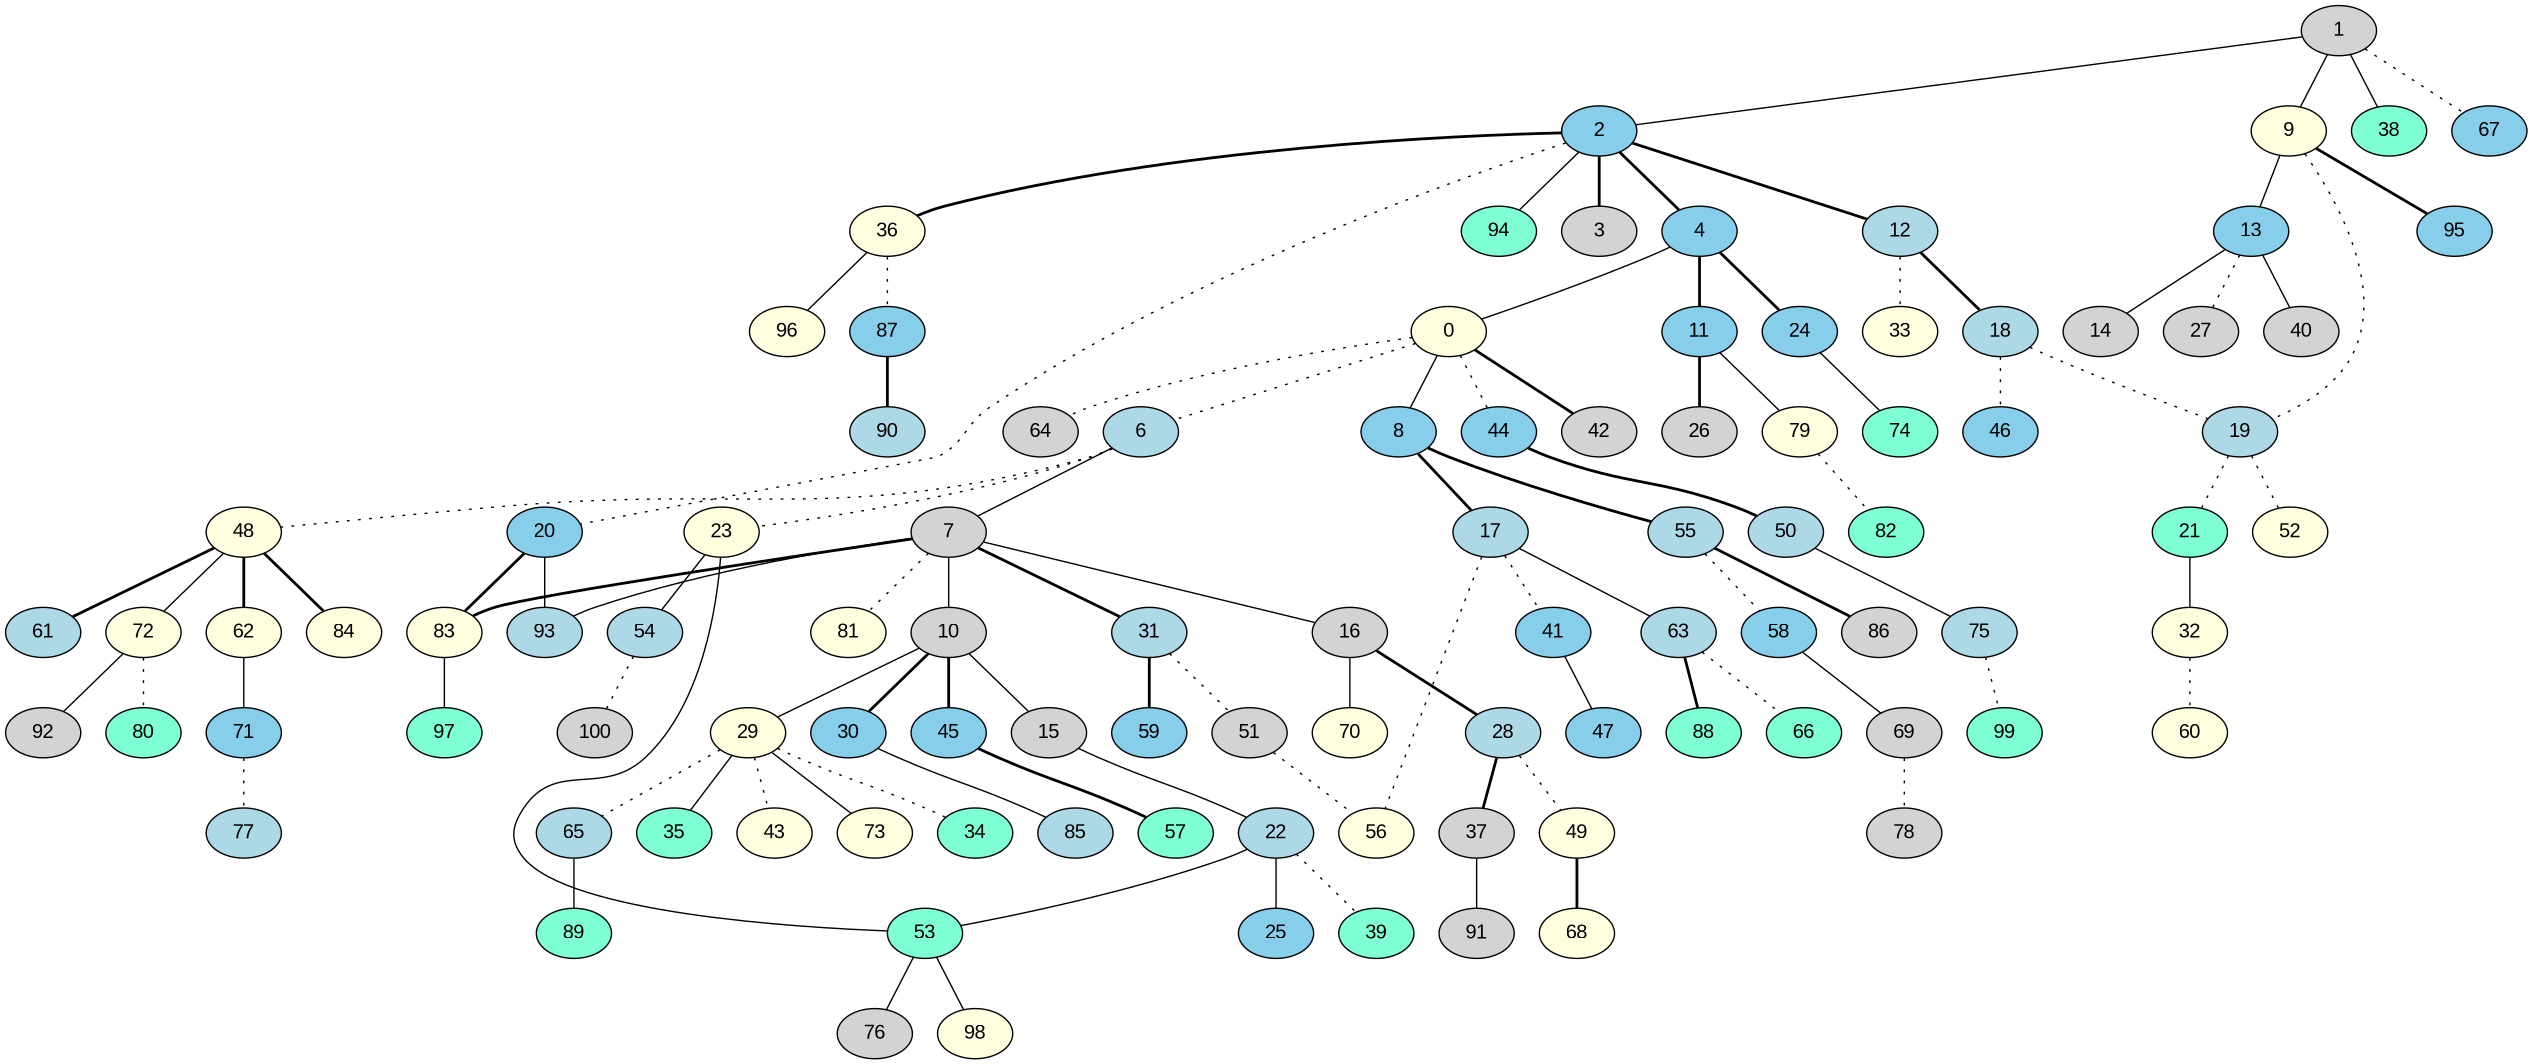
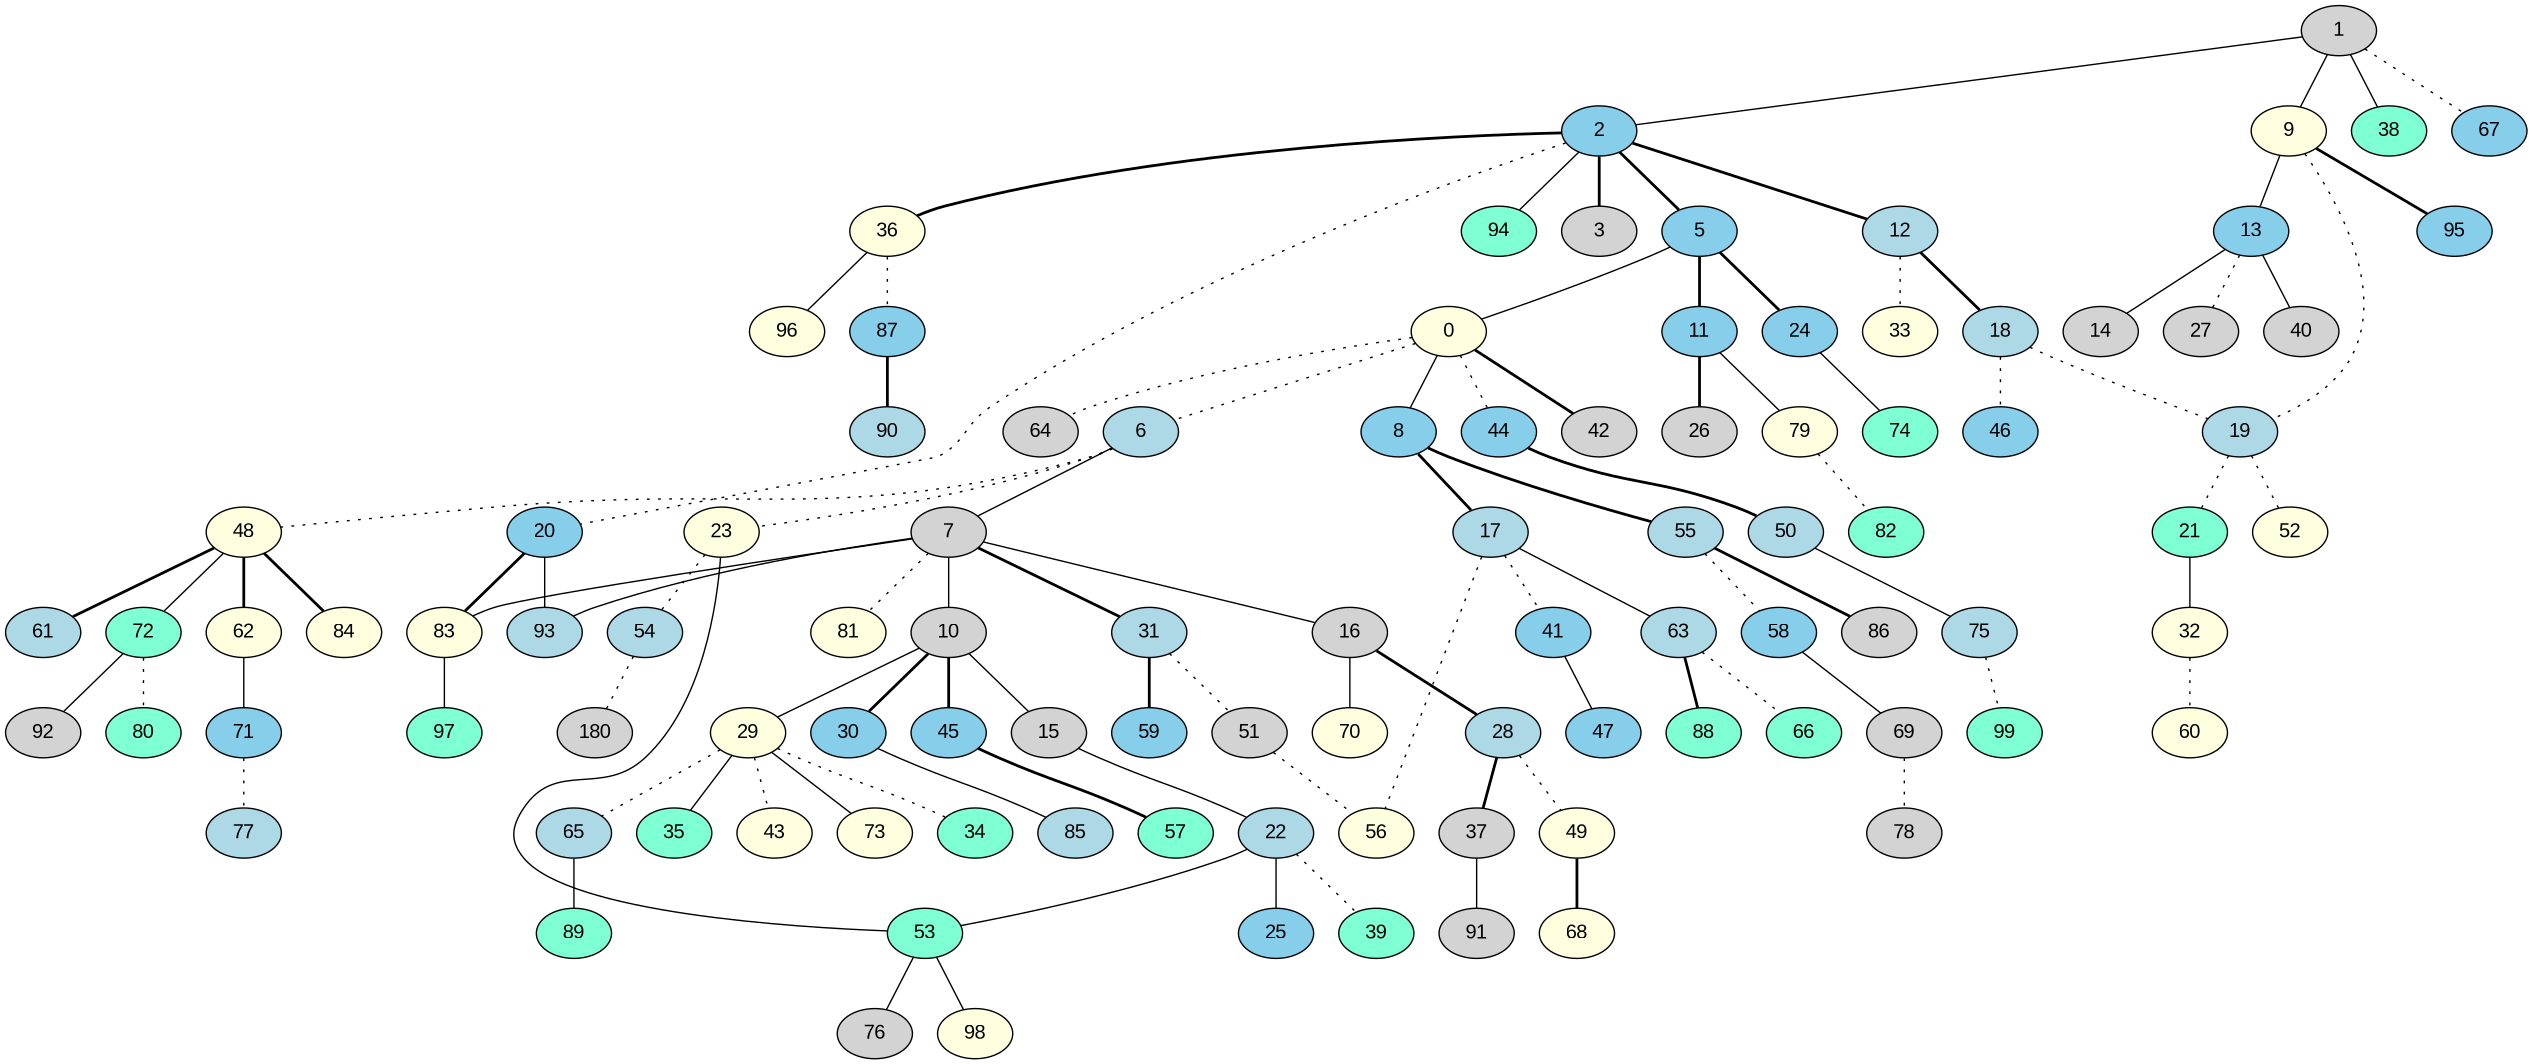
node "4": label "4" -> "5"
edge "7" -- "83": style bold -> solid
edge "23" -- "54": style solid -> dotted
node "72": fillcolor lightyellow -> aquamarine
node "100": label "100" -> "180"
